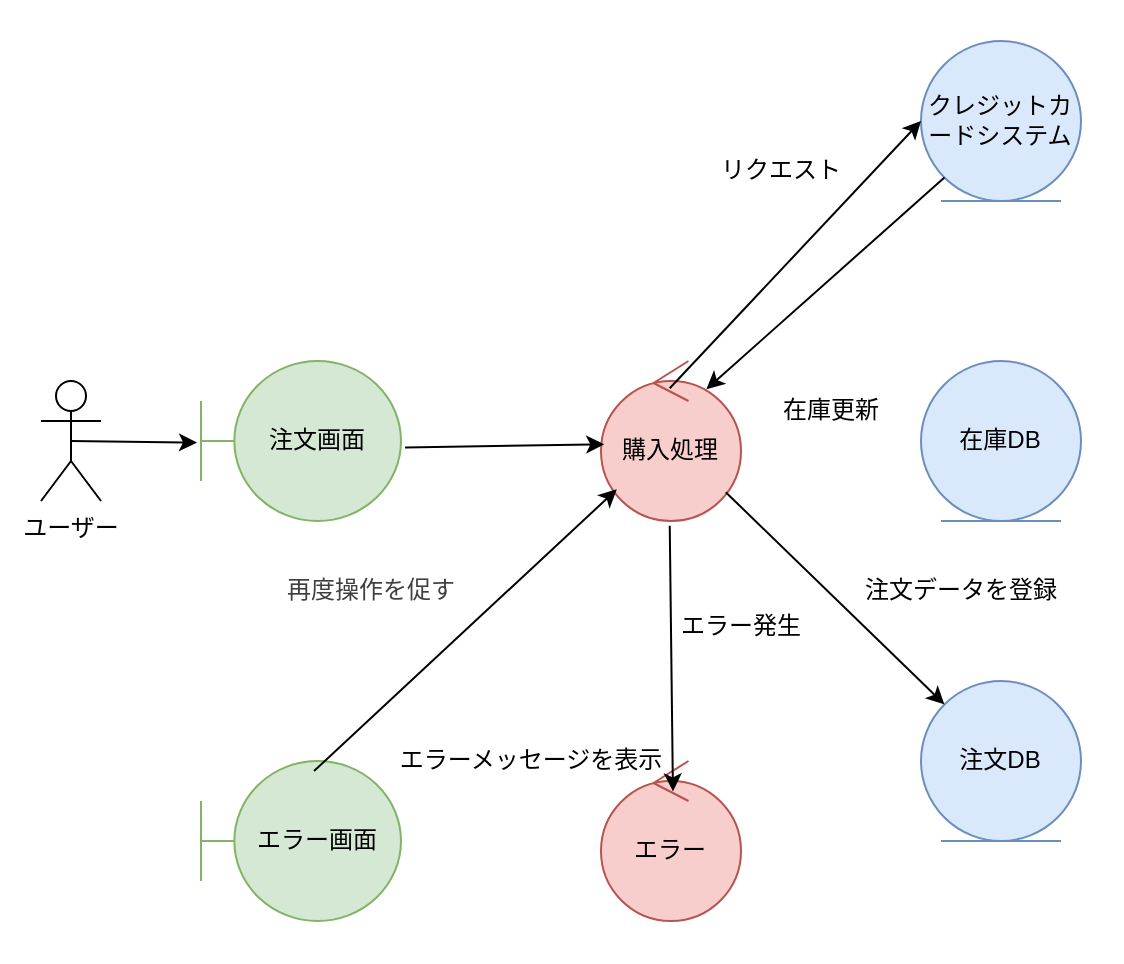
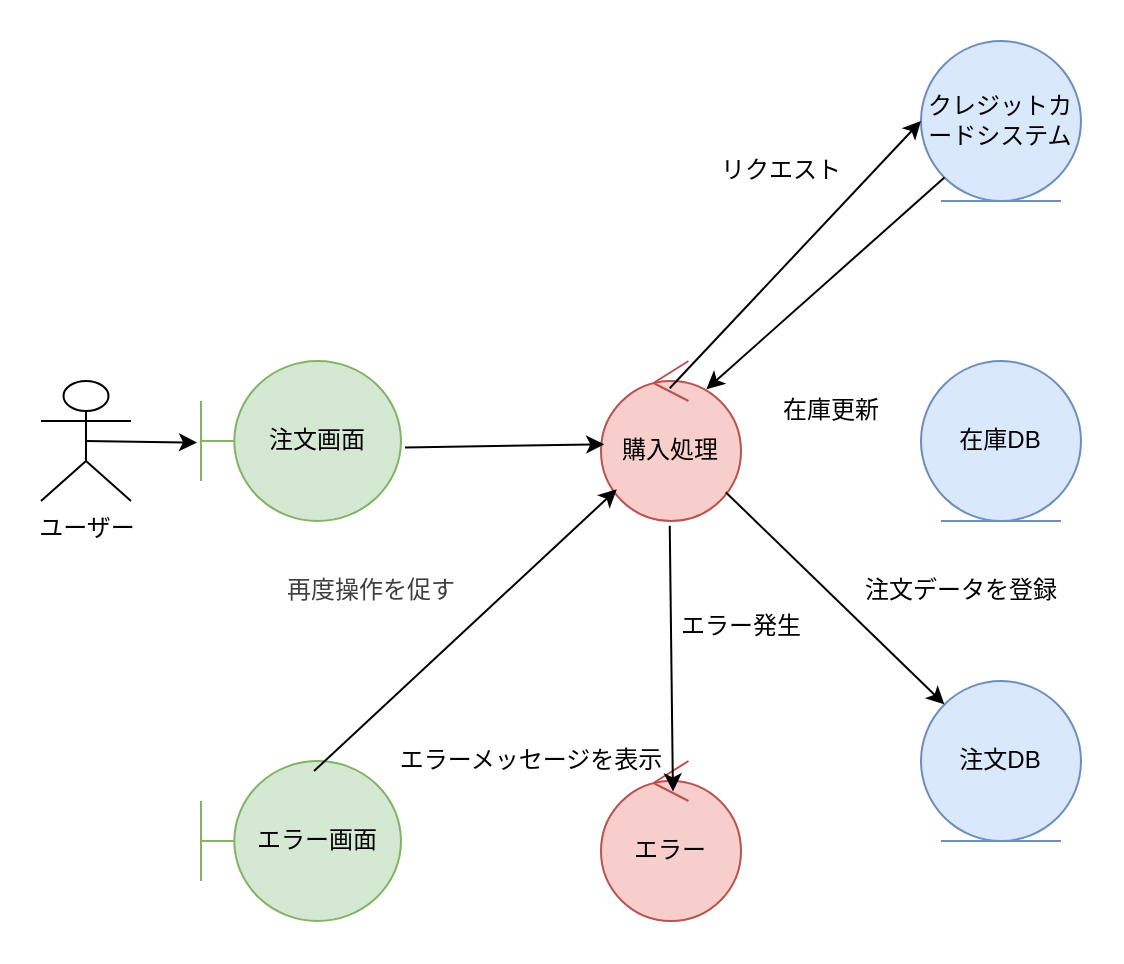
node "ユーザー": size 60x120 -> 90x120
